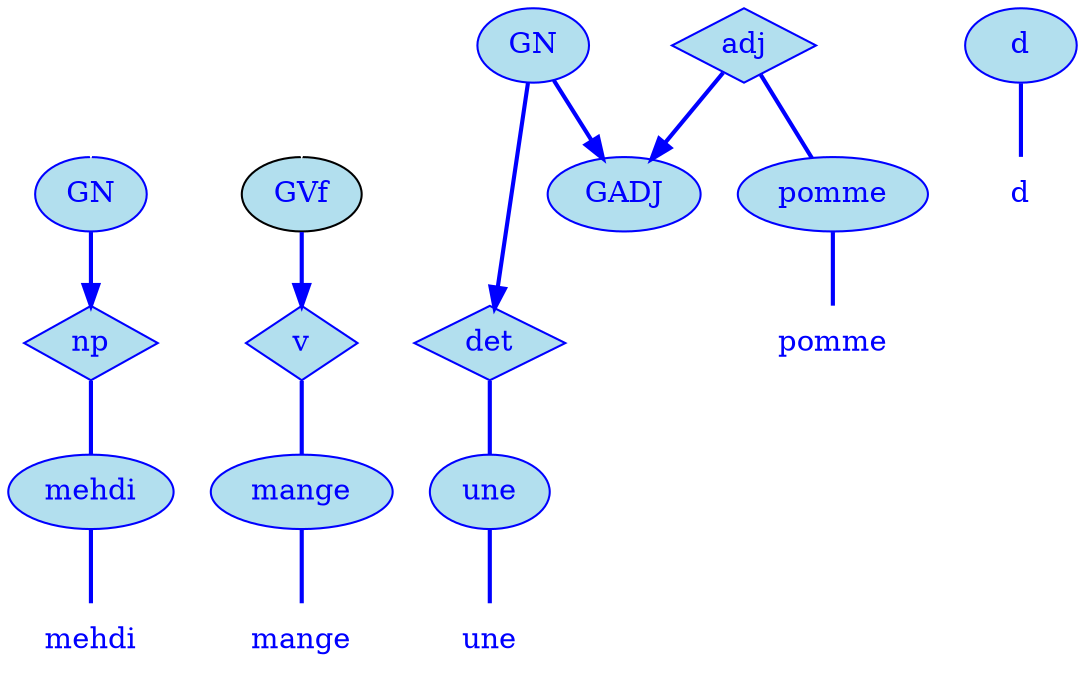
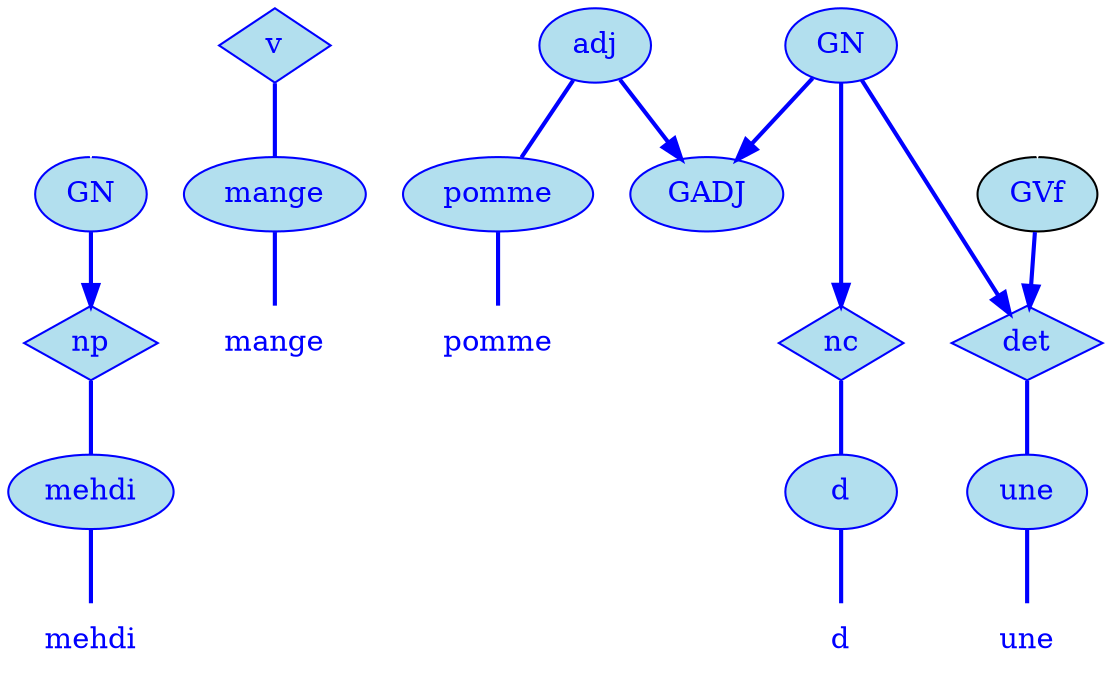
node "adj": shape diamond -> ellipse
edge "GVf" -> "v": now "GVf" -> "det"
node "nc": added
